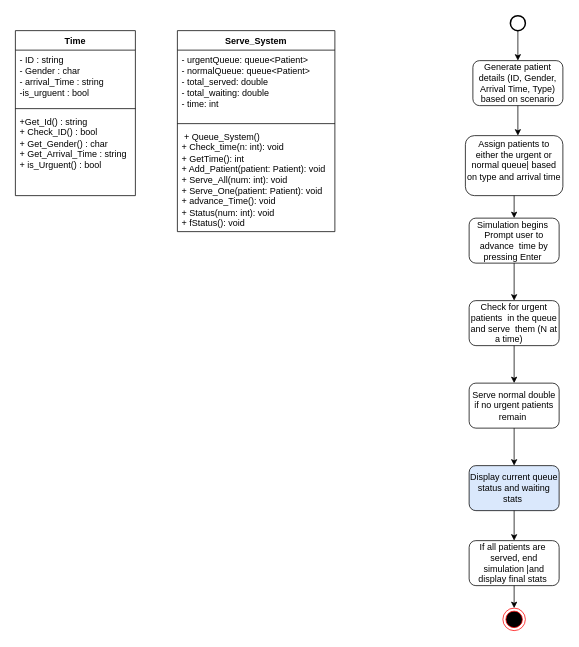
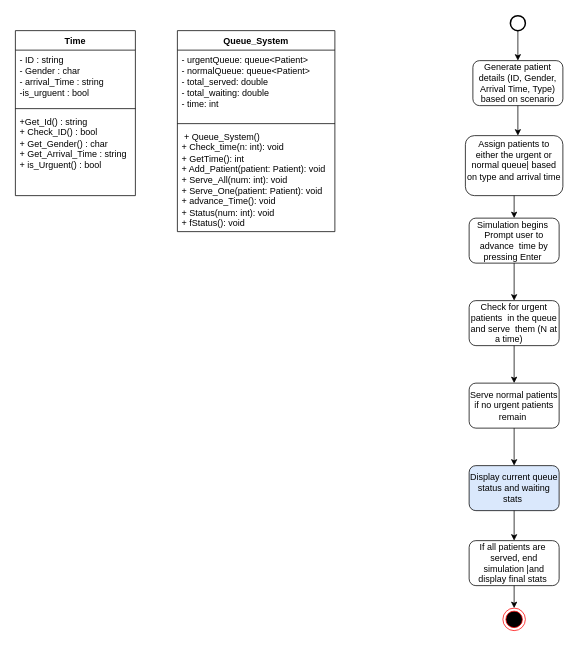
node "Serve_System": label "Serve_System" -> "Queue_System"
node "Serve normal double if no urgent patients remain": label "Serve normal double if no urgent patients remain" -> "Serve normal patients if no urgent patients remain"
